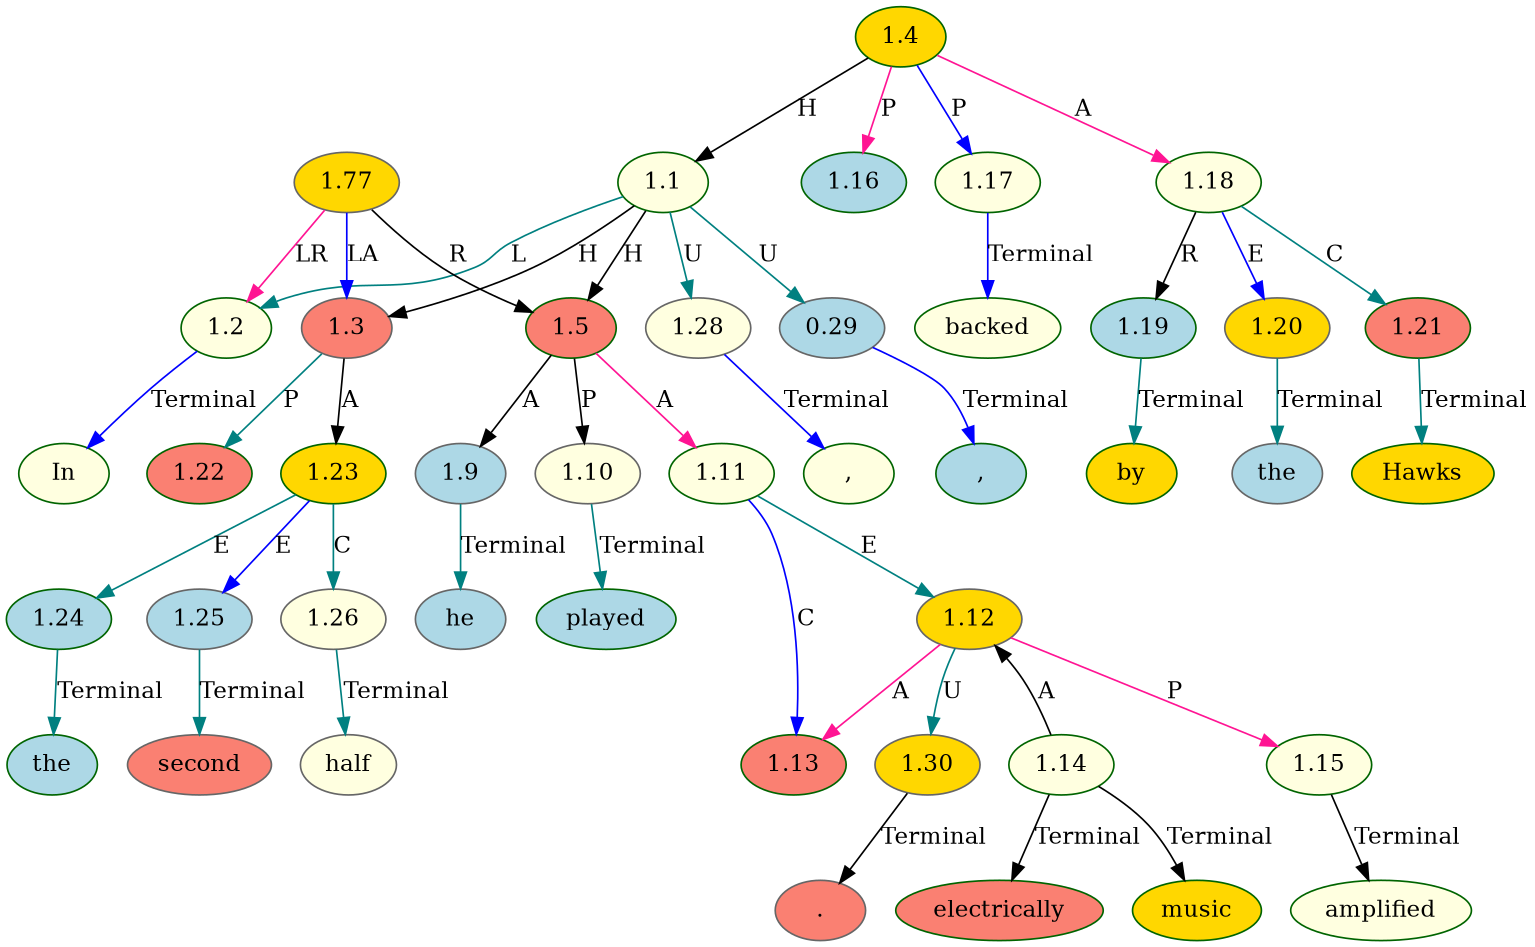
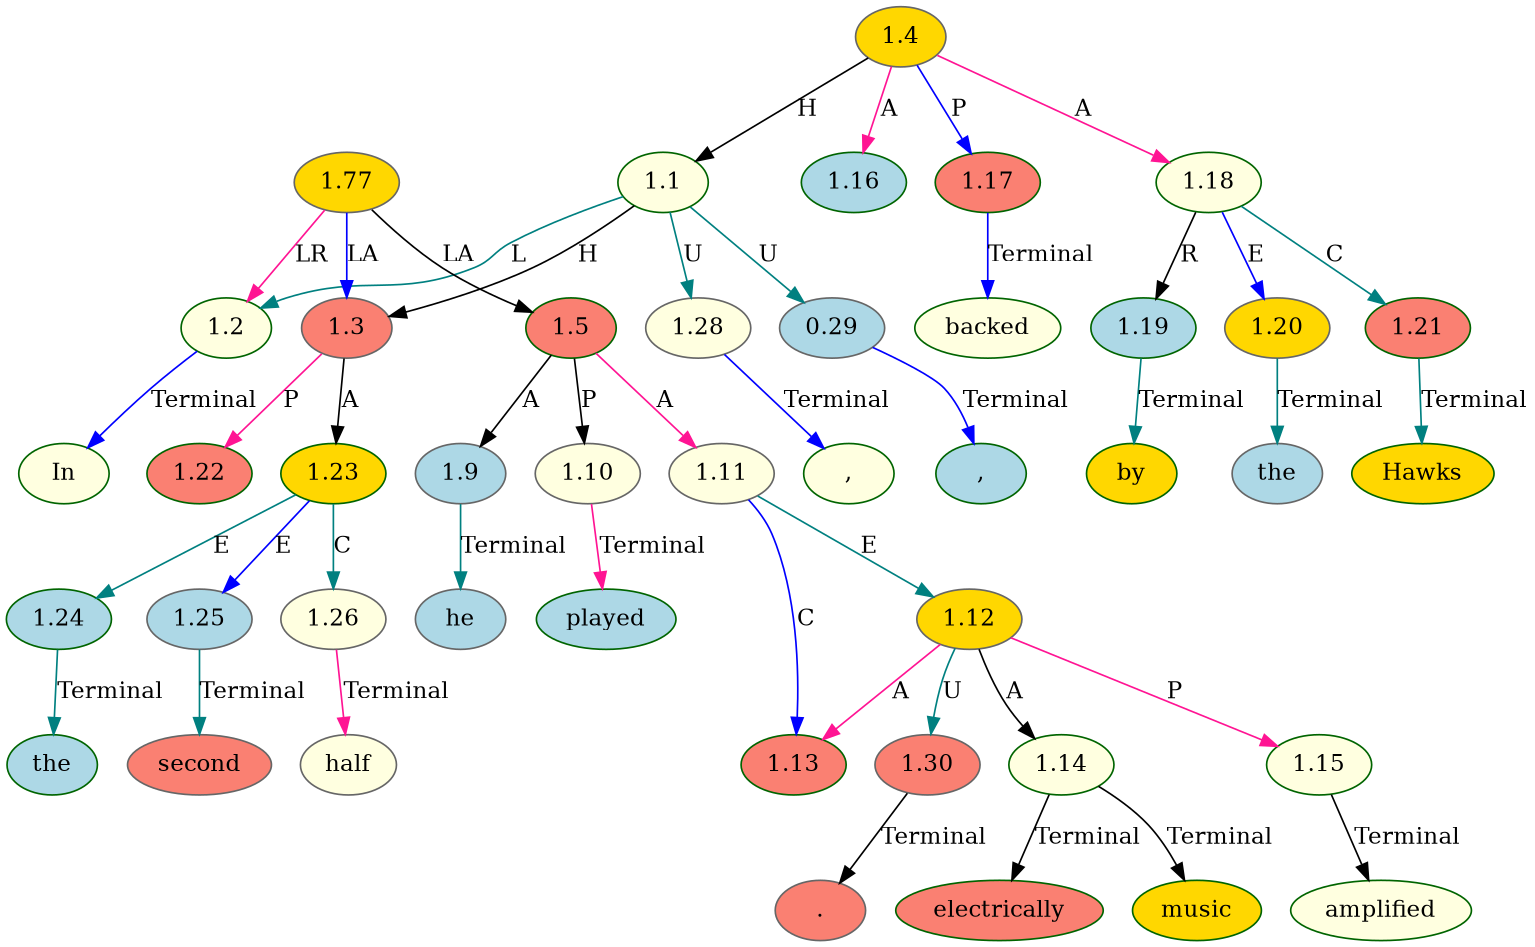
node "1.4": color darkgreen -> gray40
edge "1.4" -> "1.16": label "P" -> "A"
node "1.17": fillcolor lightyellow -> salmon
edge "1.1" -> "1.5": removed, label "H"
edge "1.77" -> "1.5": label "R" -> "LA"
edge "1.3" -> "1.22": color teal -> deeppink
node "1.11": color darkgreen -> gray40
edge "1.10" -> "played": color teal -> deeppink
edge "1.26" -> "half": color teal -> deeppink
edge "1.14" -> "1.12": reversed
node "1.30": fillcolor gold -> salmon
